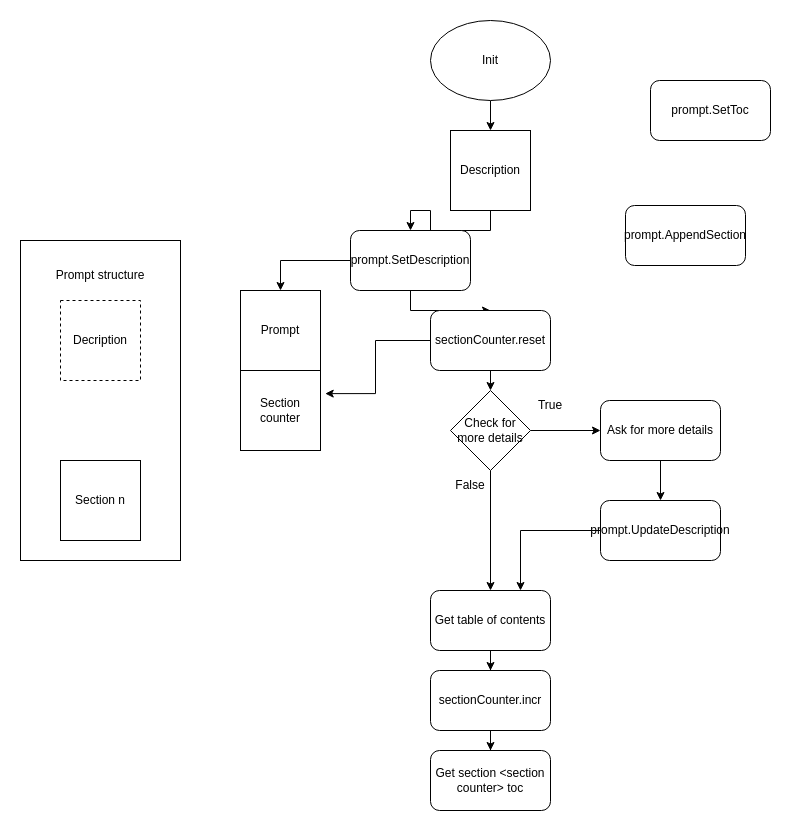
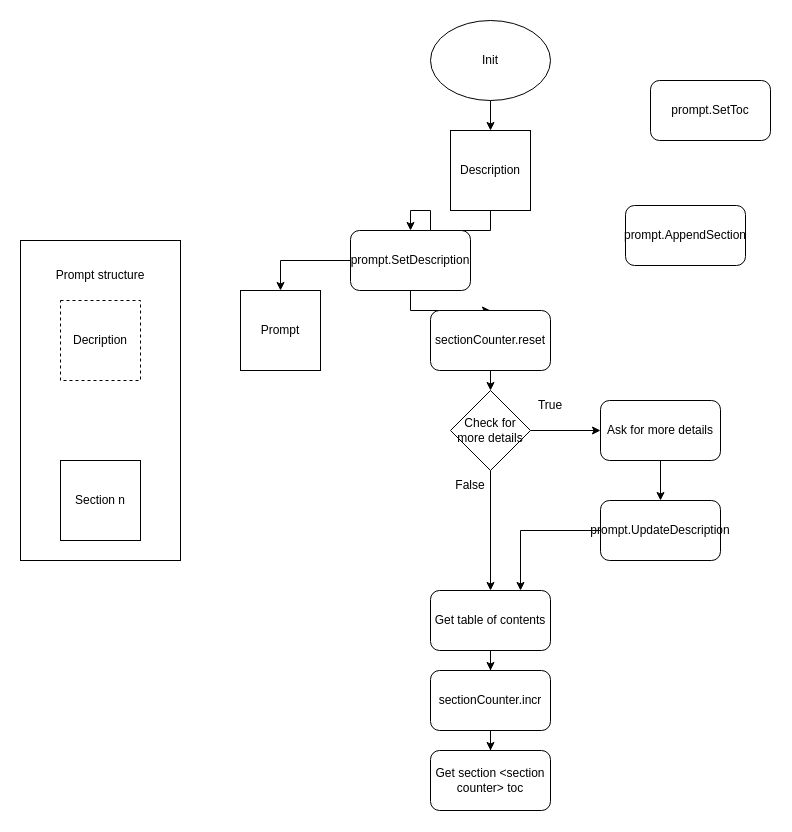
edge "sectionCounter.reset" -> "Section counter": removed
node "Section counter": removed
